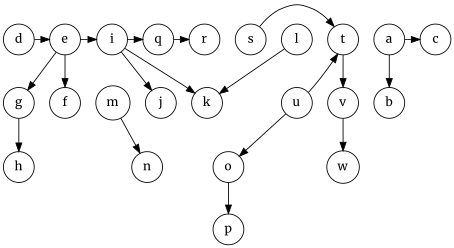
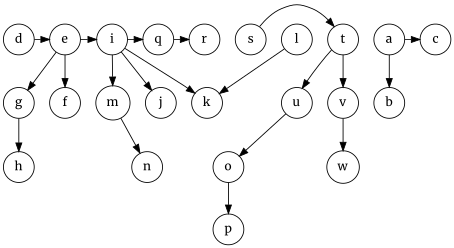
edge "i" -> "m": added
edge "u" -> "t": reversed
